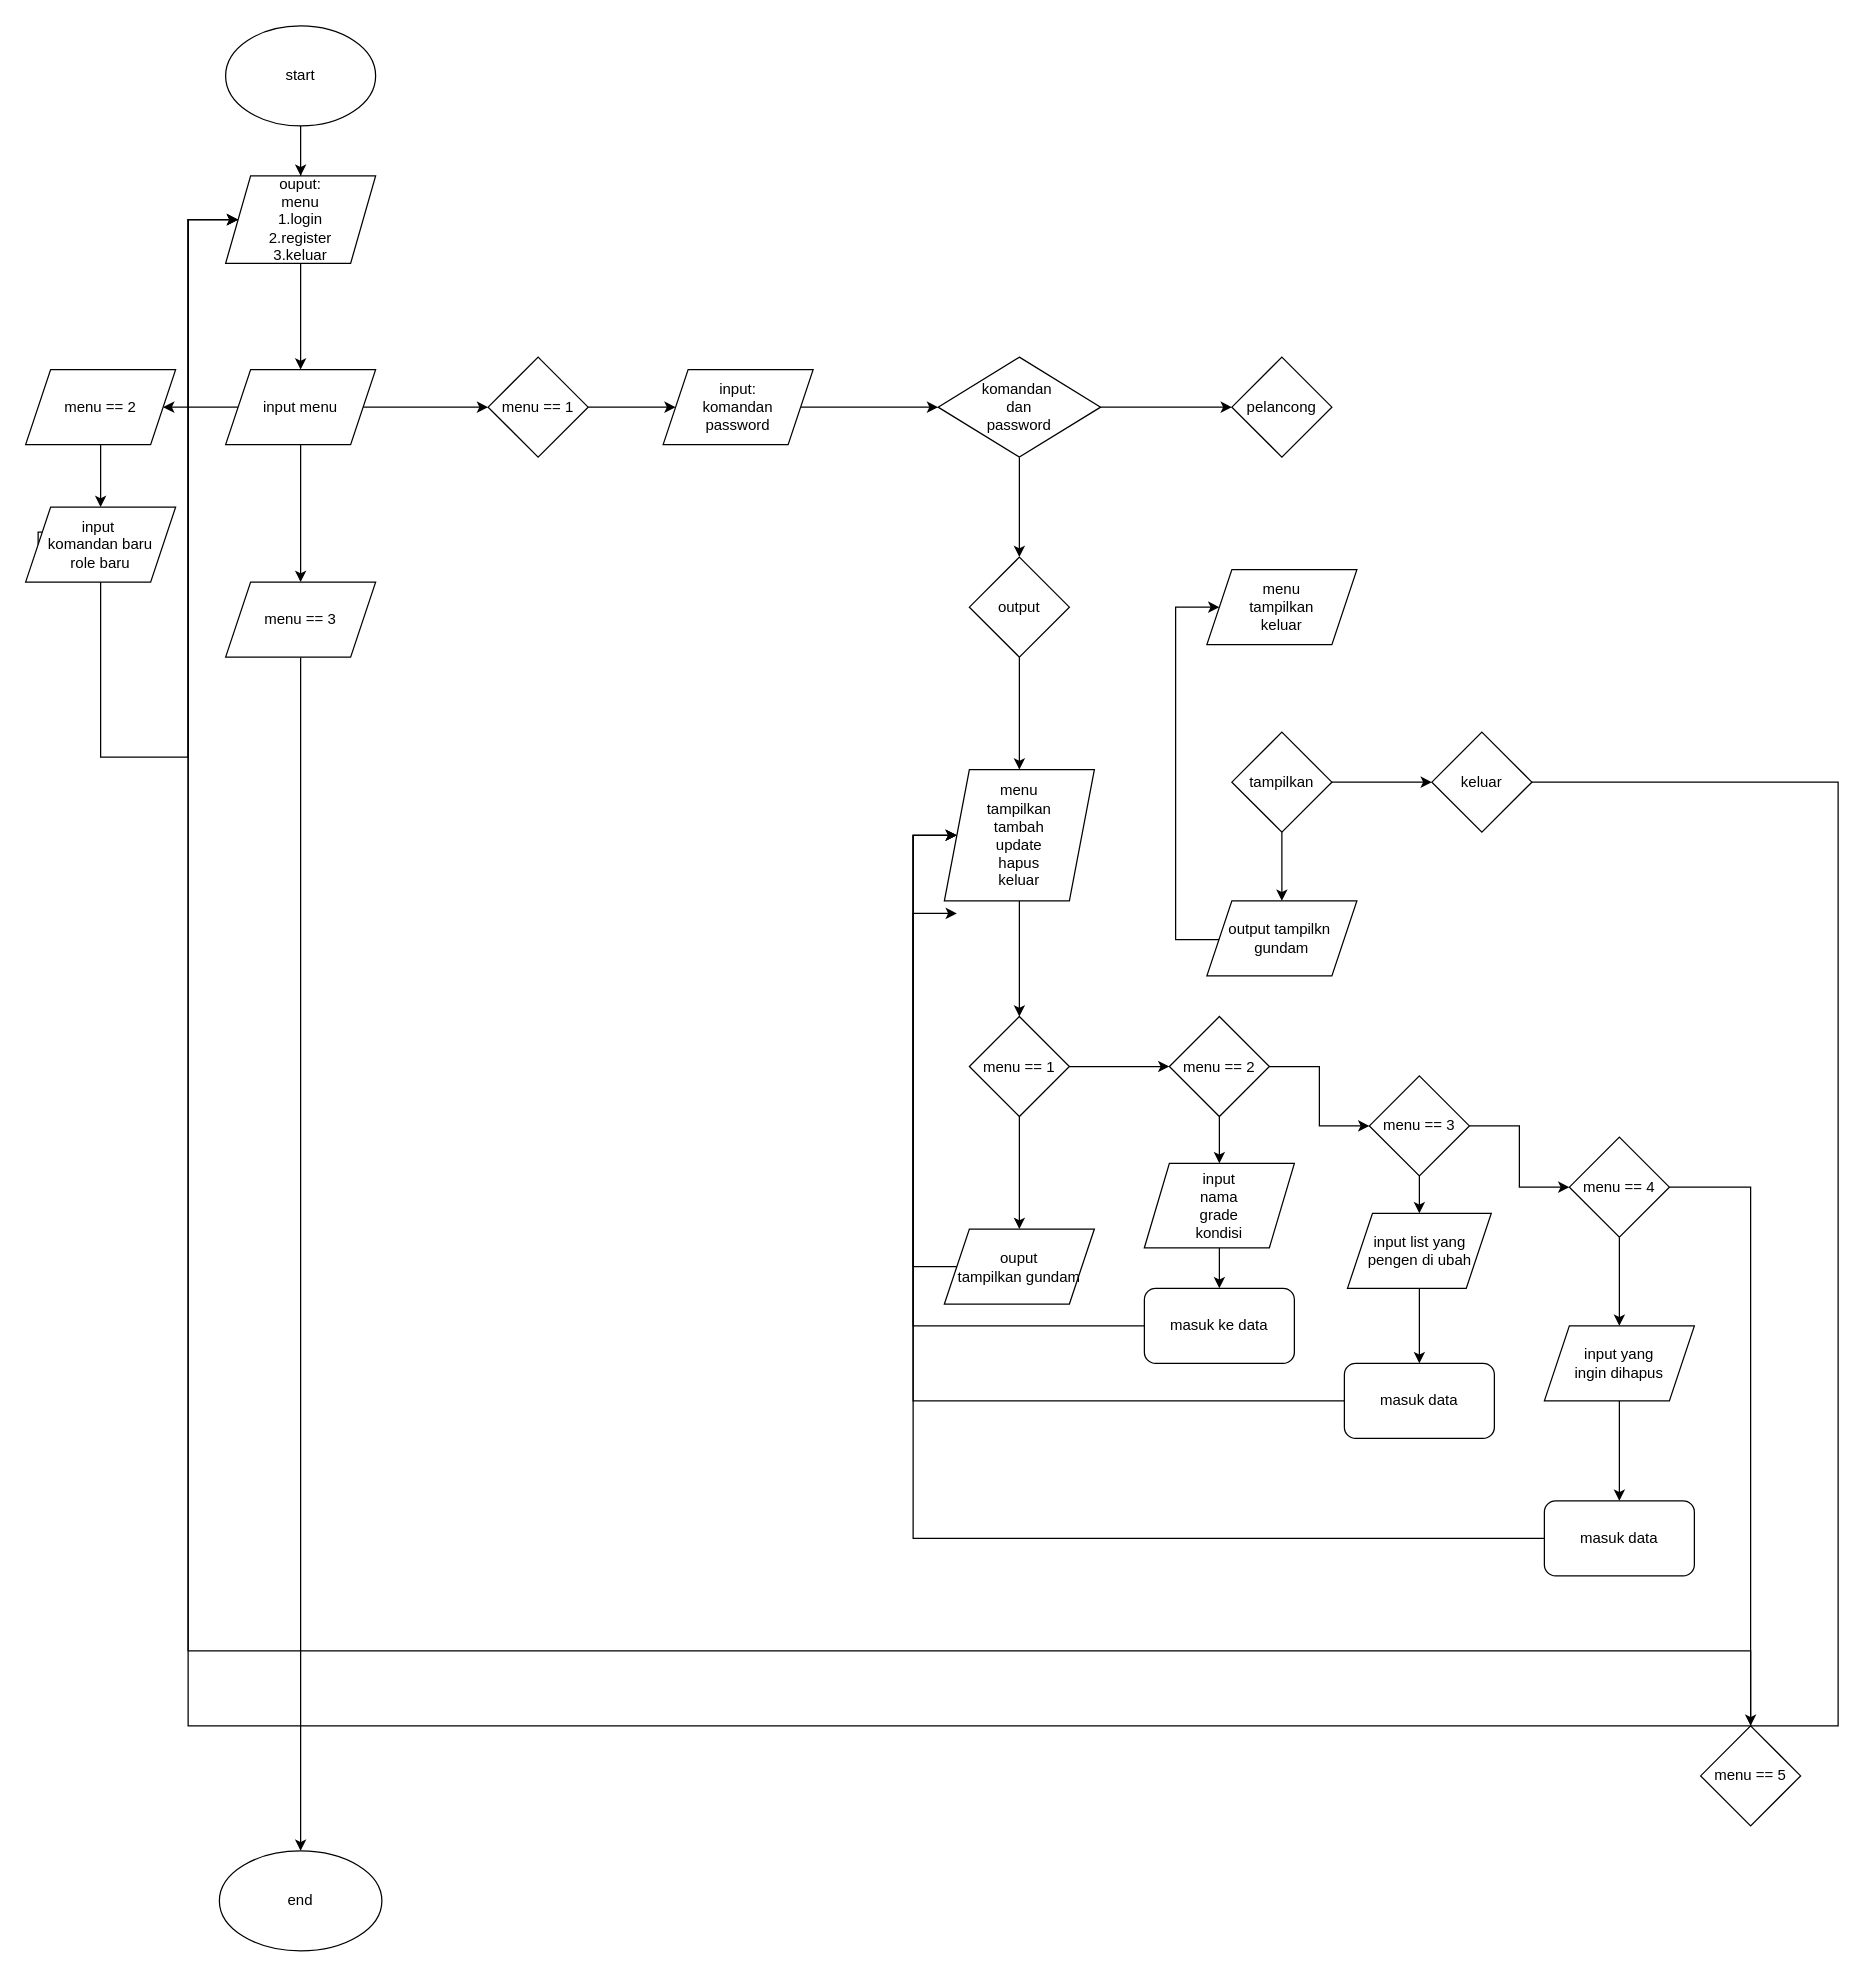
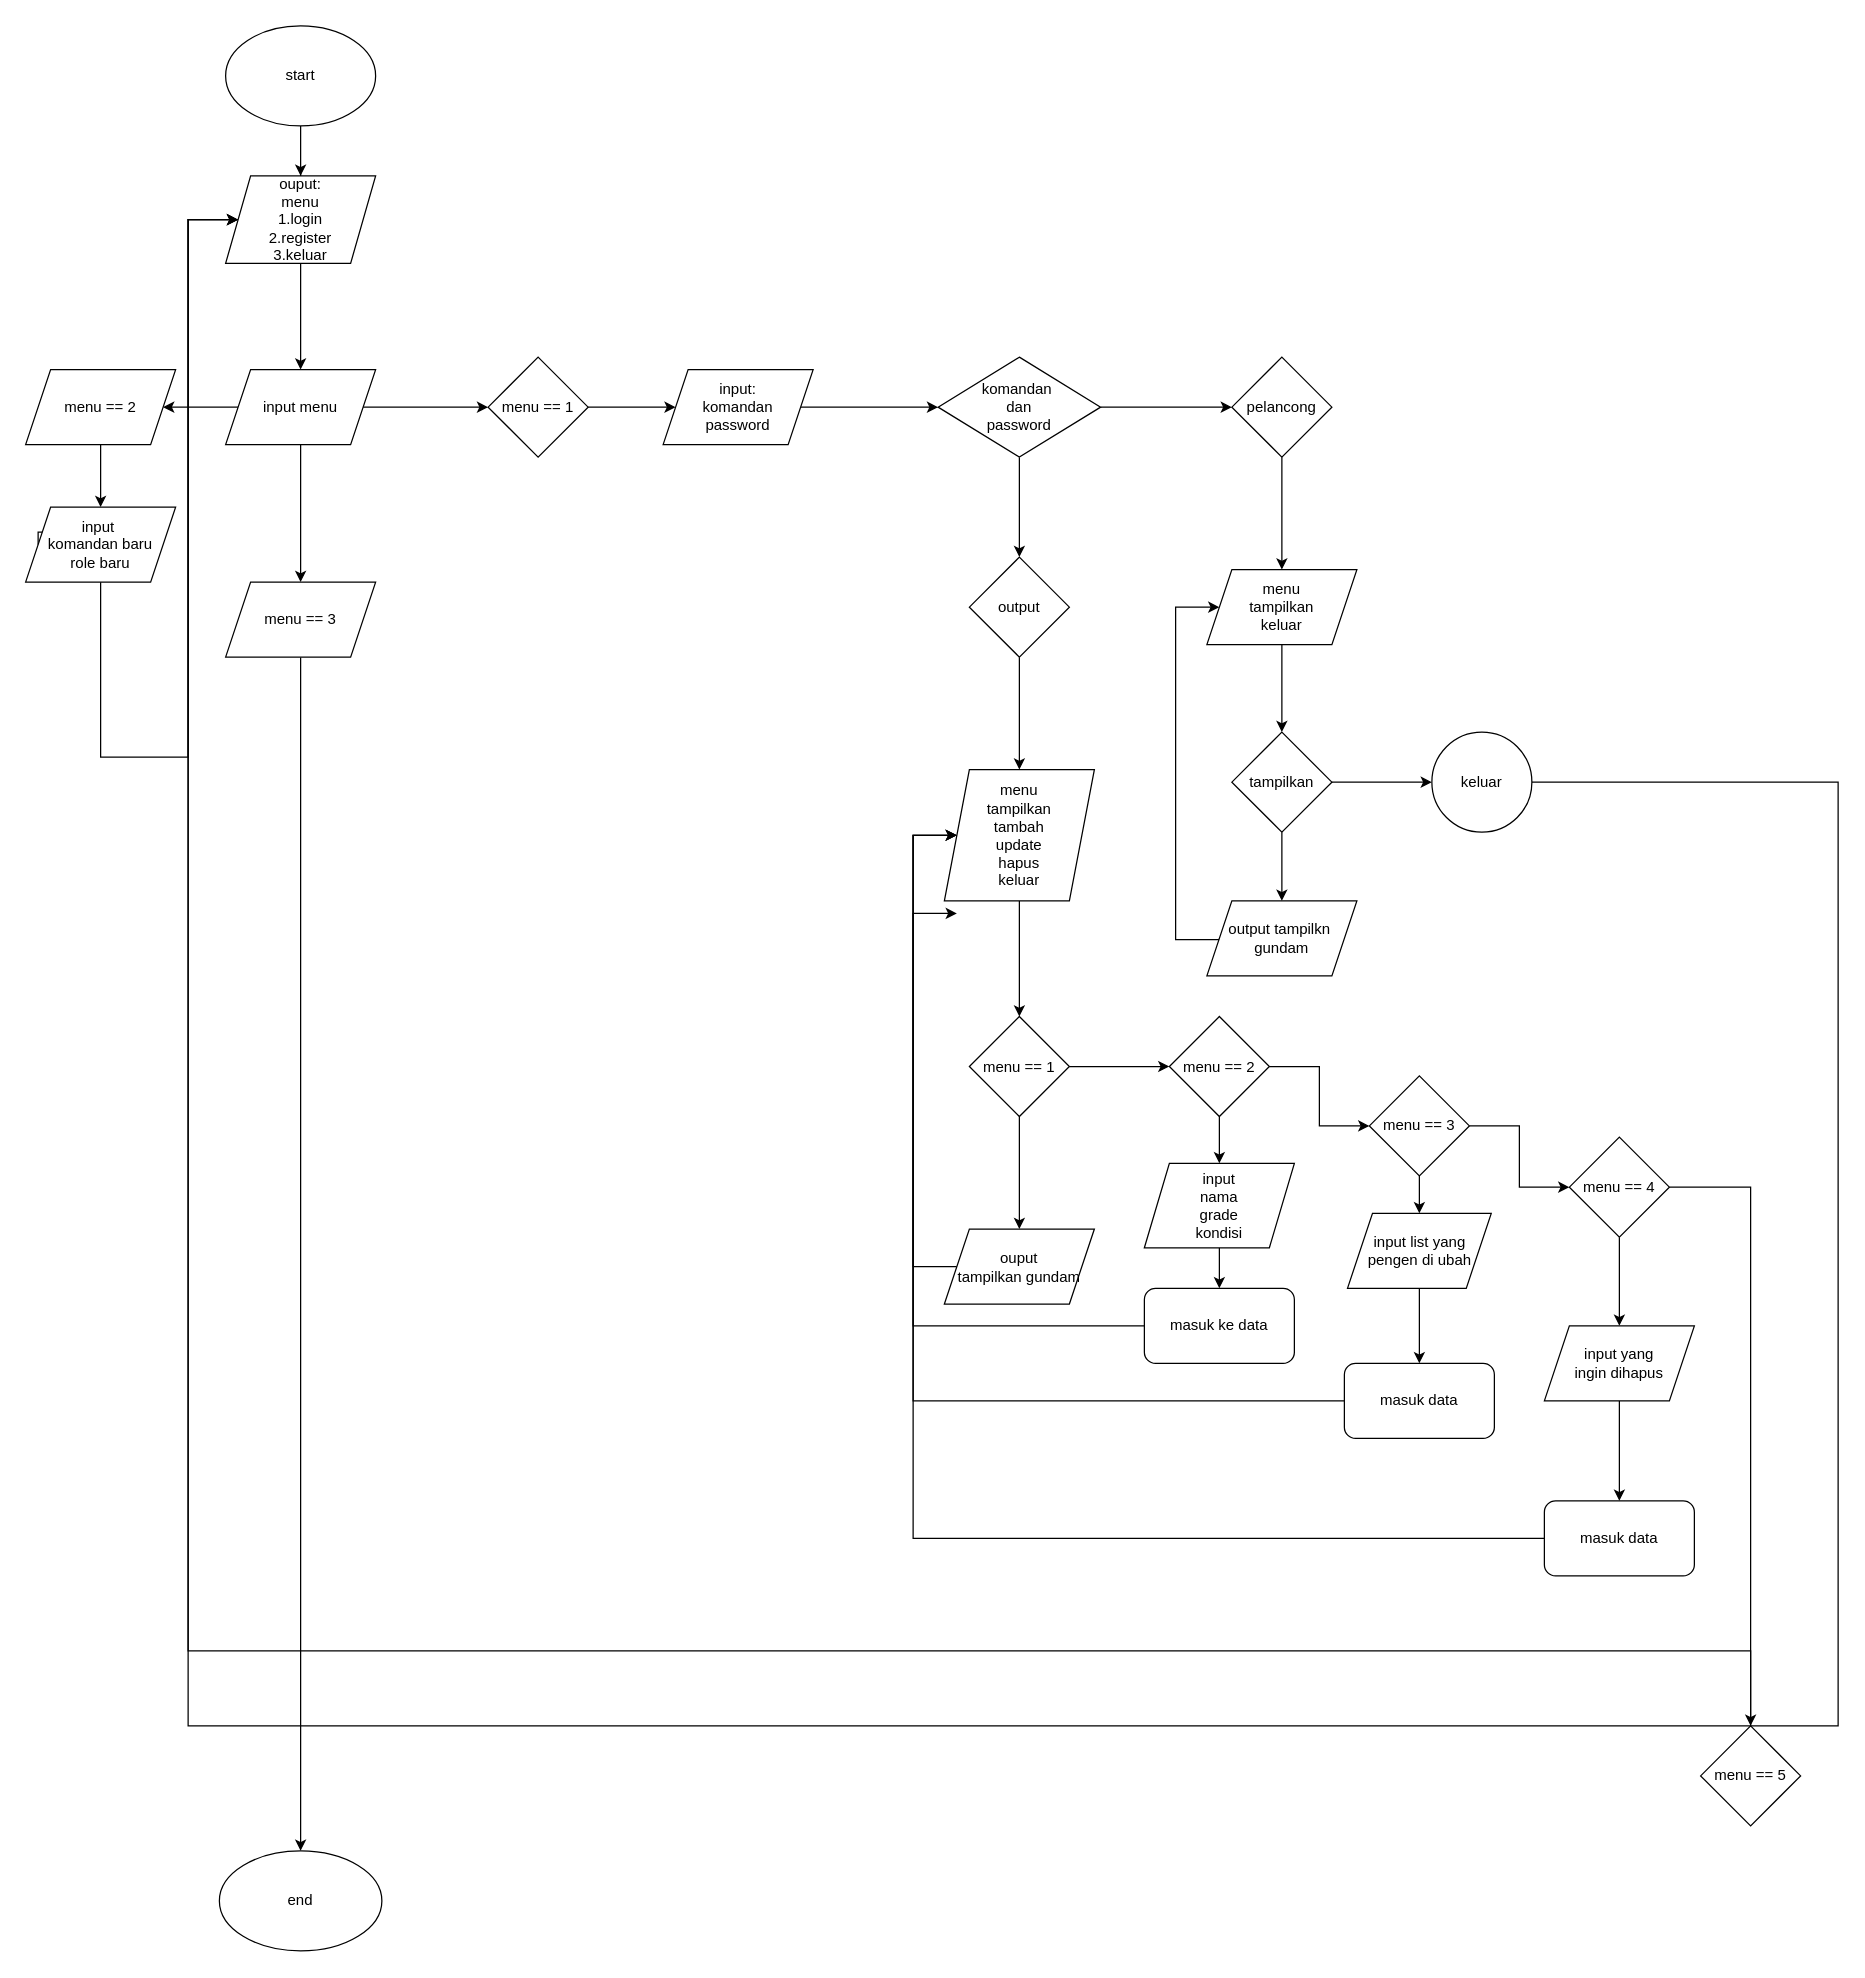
edge "pelancong" -> "menu tampilkan keluar": added
edge "menu tampilkan keluar" -> "tampilkan": added
node "keluar": shape diamond -> ellipse
